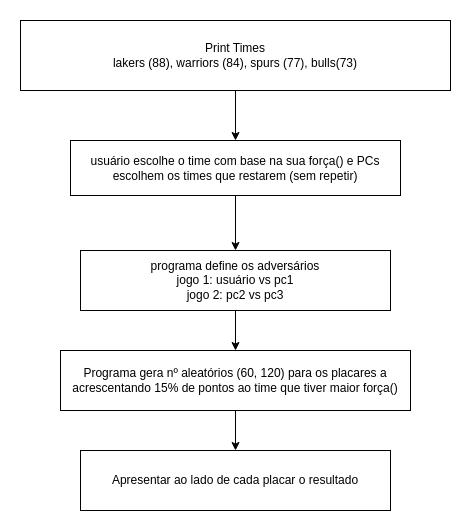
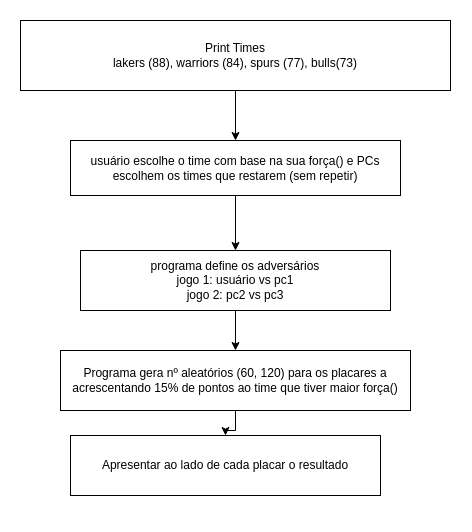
node "Apresentar ao lado de cada placar o resultado": moved (236, 481) -> (226, 466)
